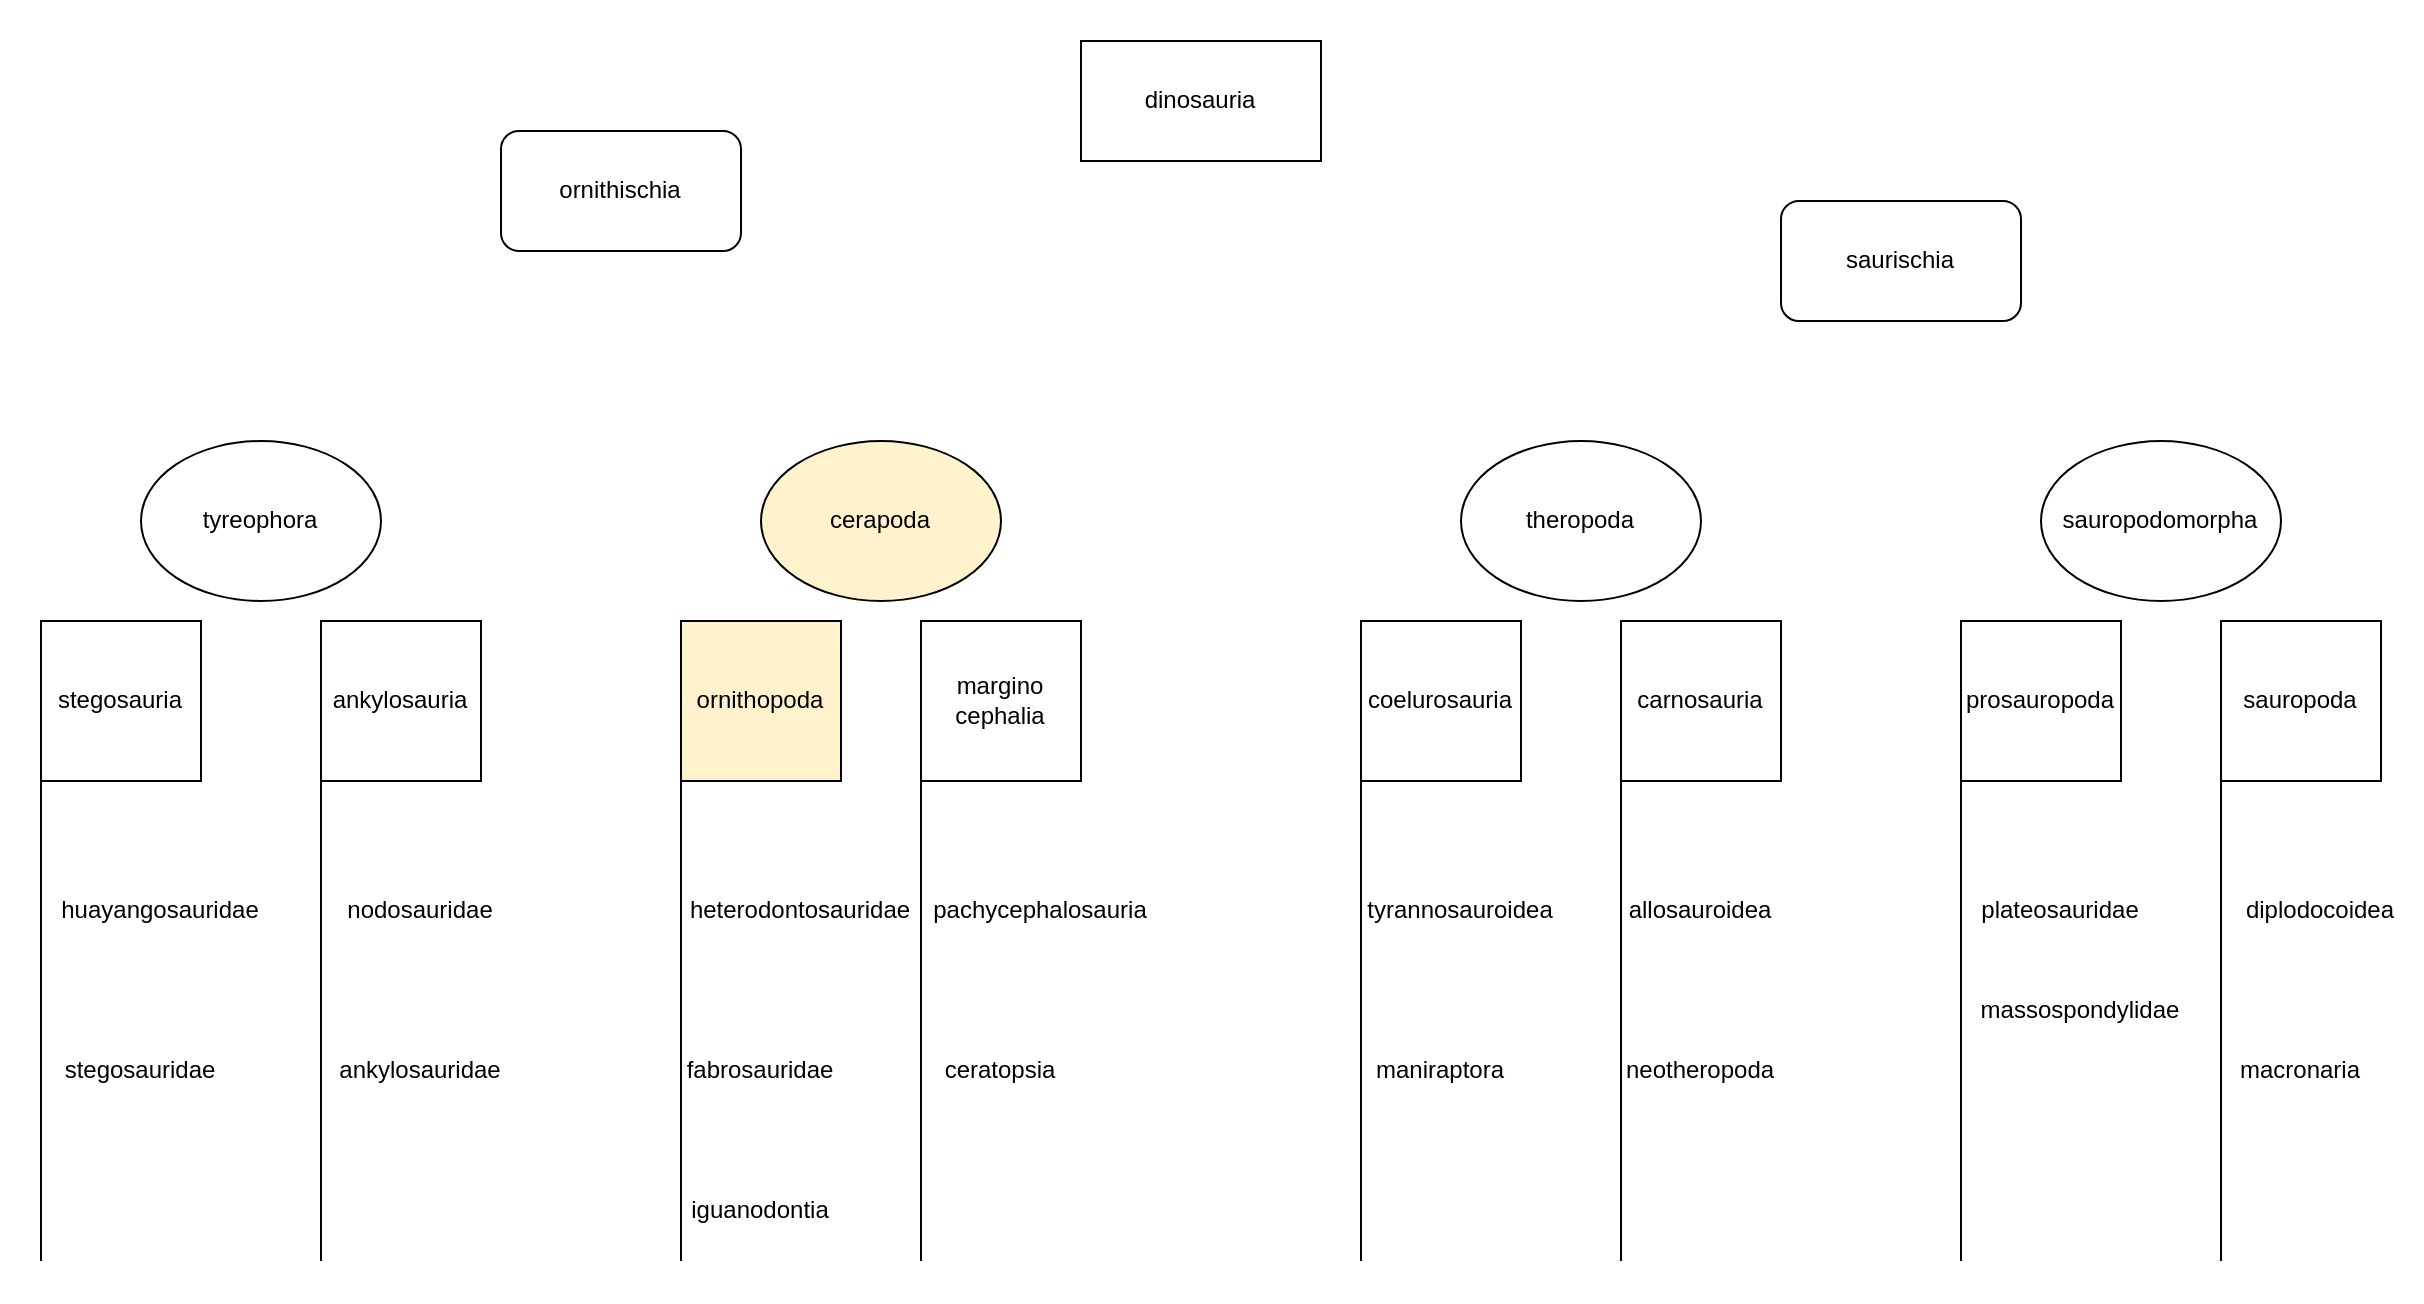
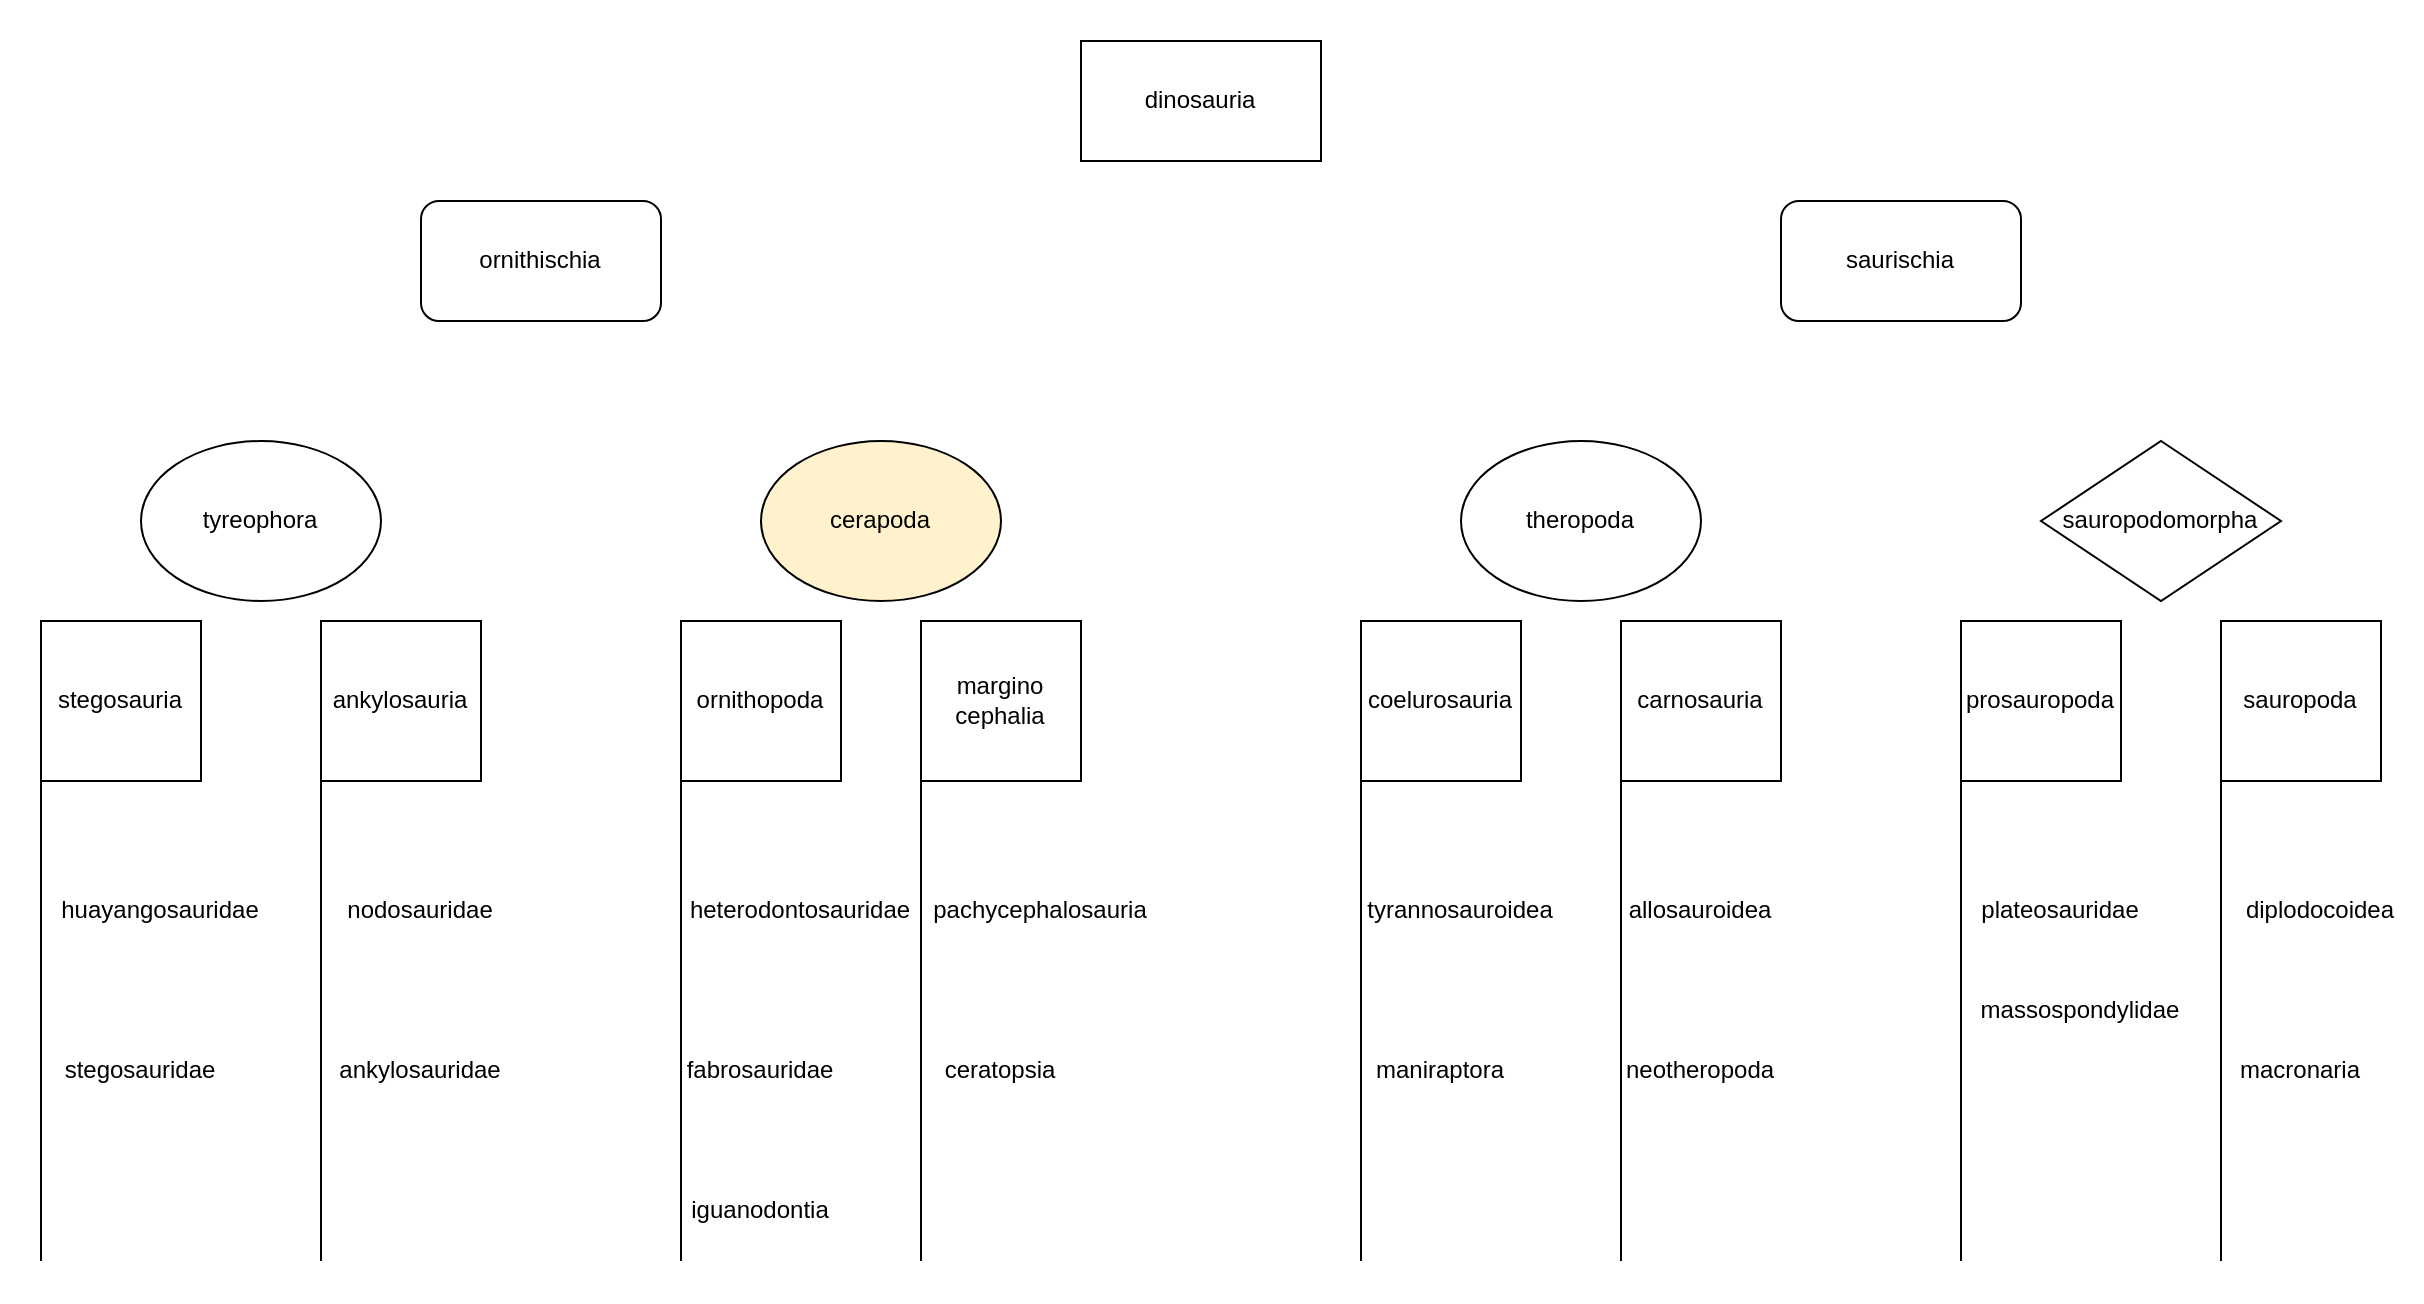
node "ornithischia": moved (621, 191) -> (541, 261)
node "sauropodomorpha": shape ellipse -> diamond
node "ornithopoda": fillcolor #fff2cc -> #ffffff
